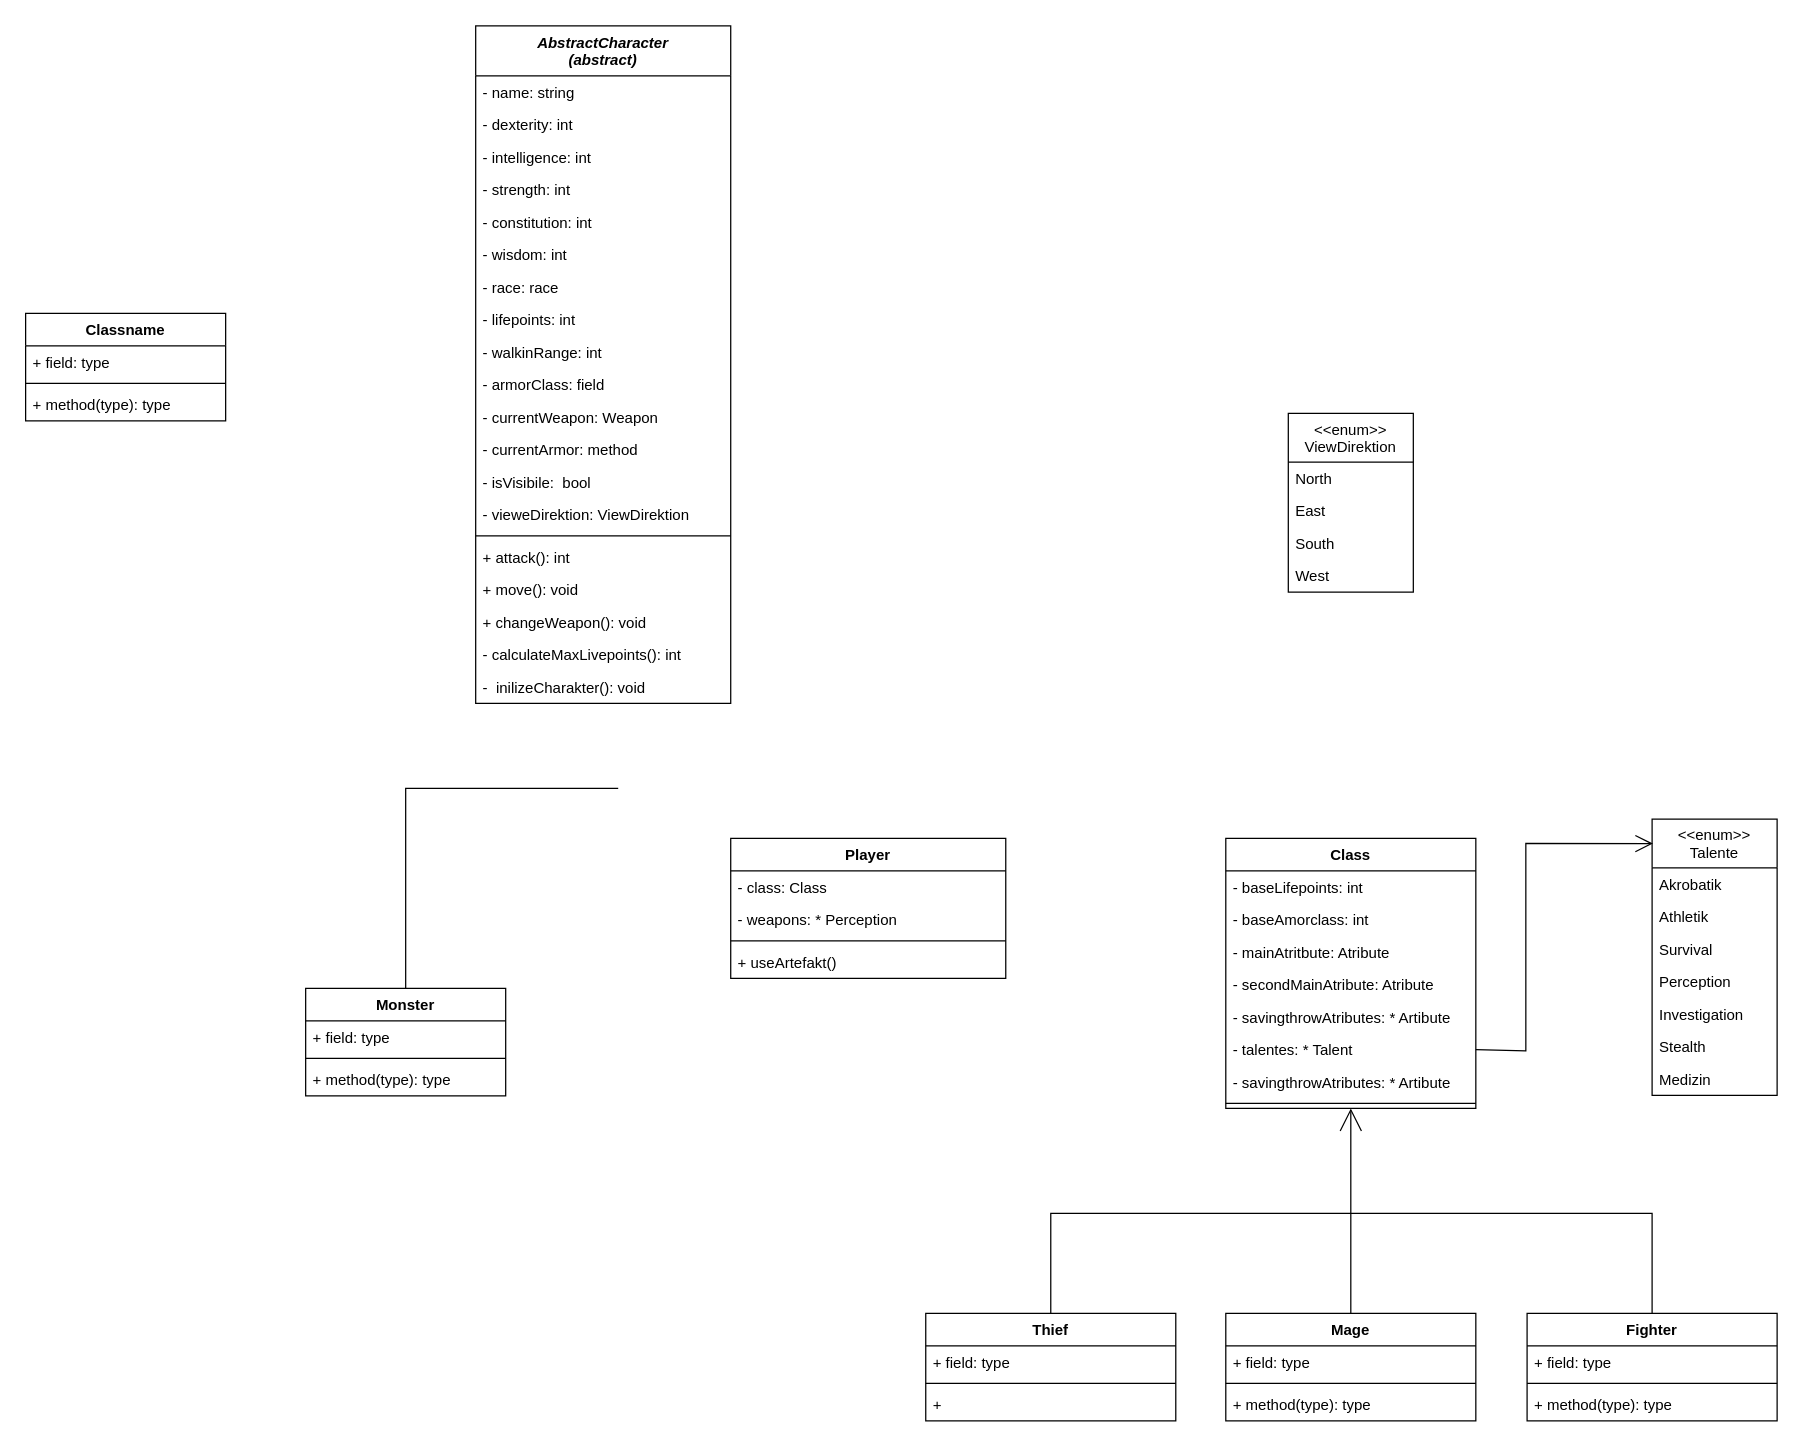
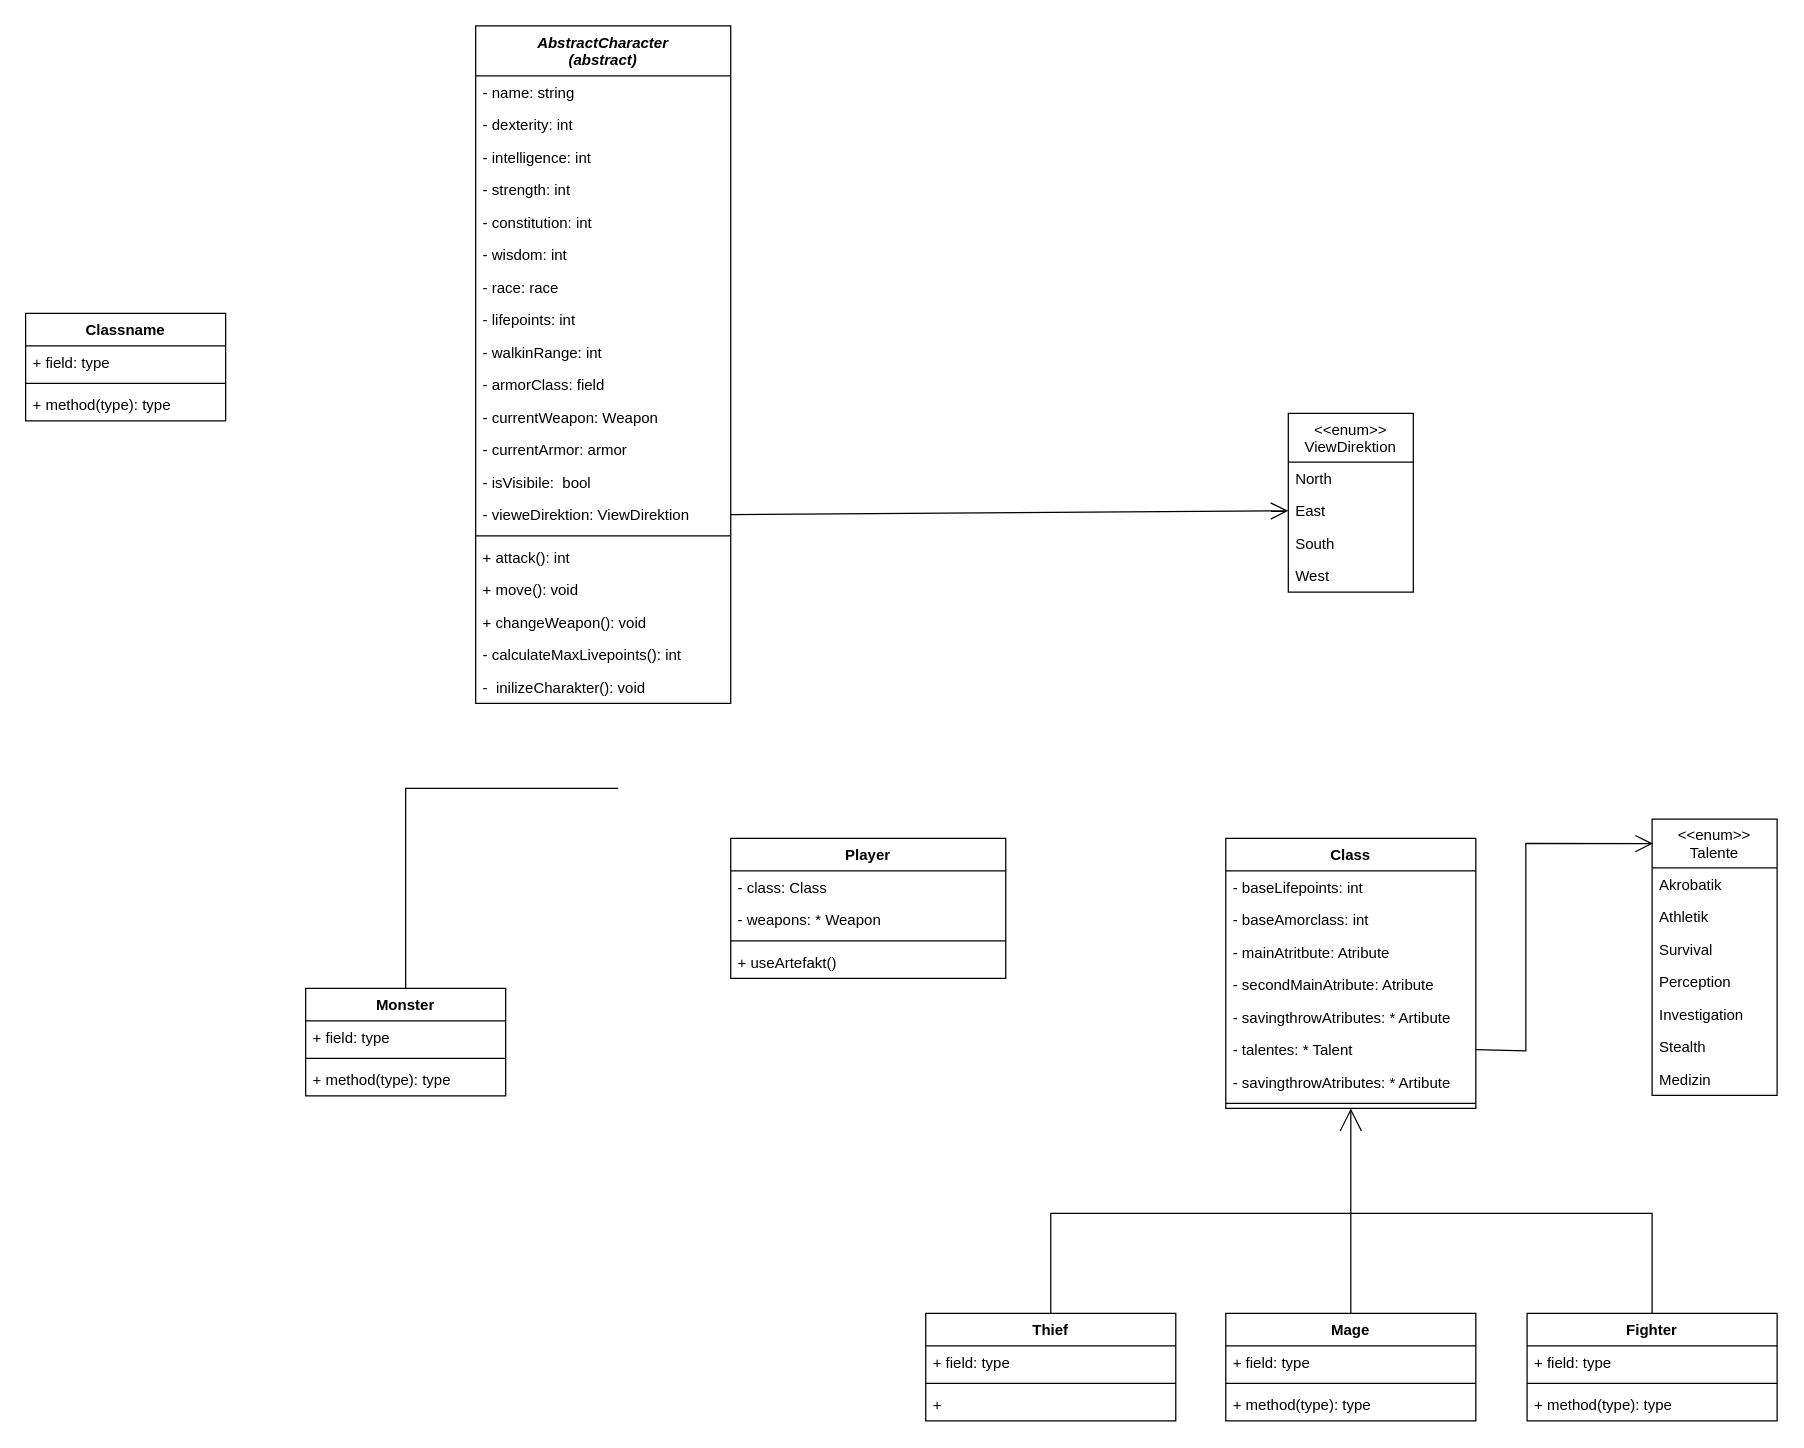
node "- currentArmor: method": label "- currentArmor: method" -> "- currentArmor: armor"
edge "- vieweDirektion: ViewDirektion" -> "East": added
node "- weapons: * Perception": label "- weapons: * Perception" -> "- weapons: * Weapon"
